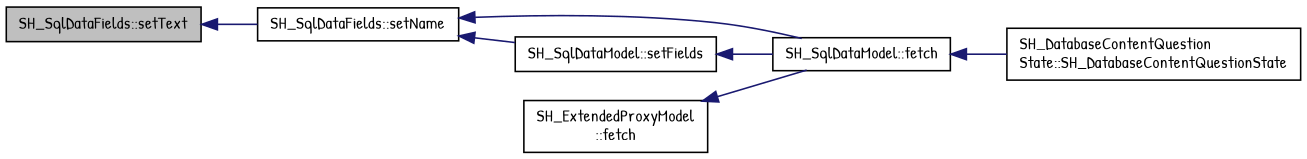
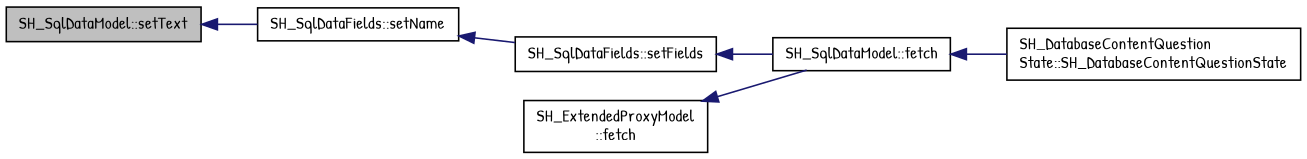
edge "SH_SqlDataModel::fetch" -> "SH_SqlDataFields::setName": removed
node "SH_SqlDataFields::setText": label "SH_SqlDataFields::setText" -> "SH_SqlDataModel::setText"
node "SH_SqlDataModel::setFields": label "SH_SqlDataModel::setFields" -> "SH_SqlDataFields::setFields"
